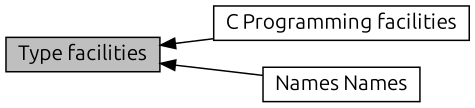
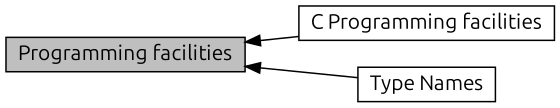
node "Type facilities": label "Type facilities" -> "Programming facilities"
node "Names Names": label "Names Names" -> "Type Names"
